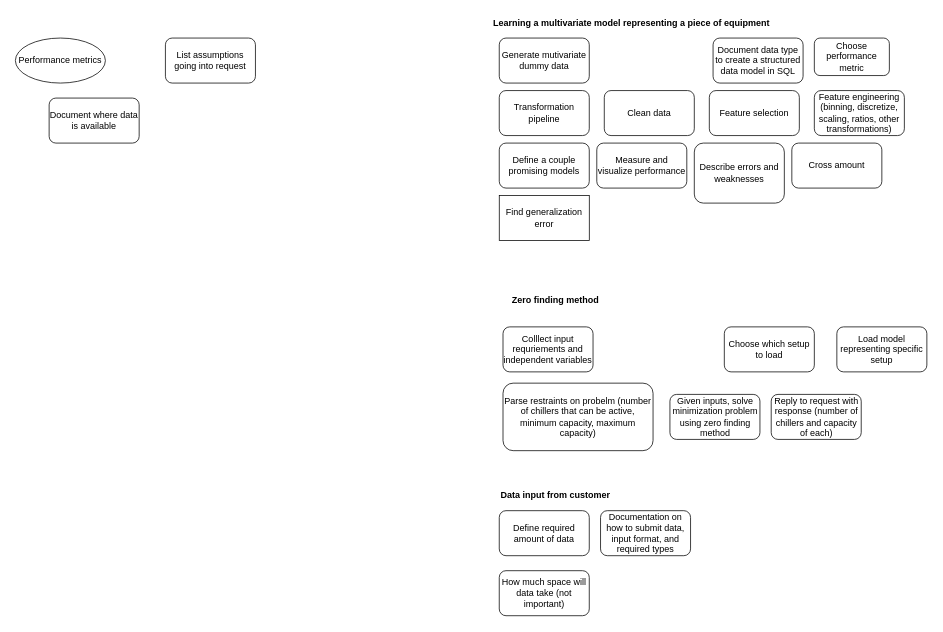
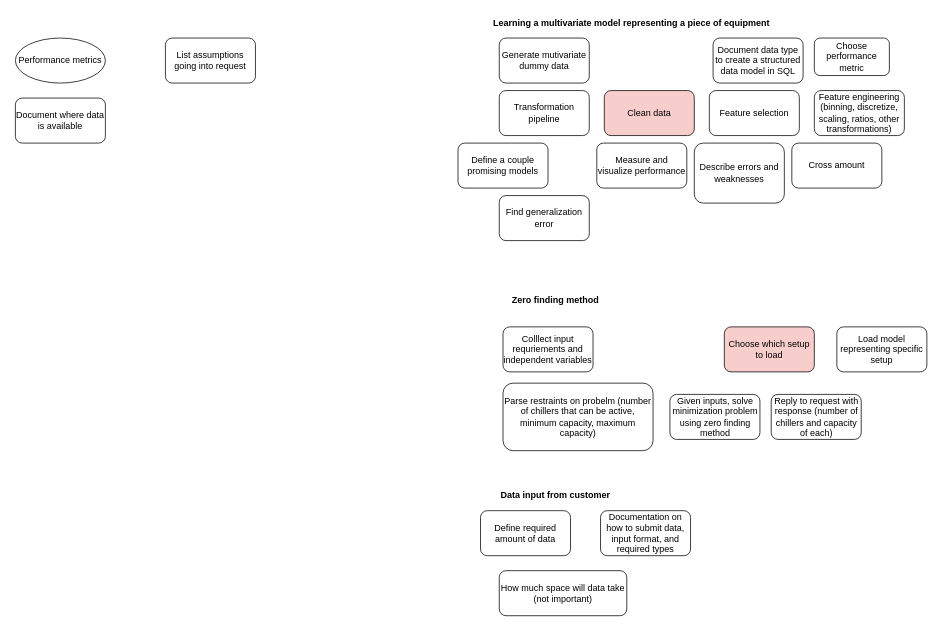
node "Clean data": fillcolor #ffffff -> #f8cecc
node "Document where data is available": moved (94, 120) -> (60, 120)
node "Define a couple promising models": moved (544, 165) -> (503, 165)
node "Find generalization error": shape rectangle -> rounded rectangle
node "Choose which setup to load": fillcolor #ffffff -> #f8cecc
node "Define required amount of data": moved (544, 533) -> (525, 533)
node "How much space will data take (not important)": size 90x45 -> 128x45
